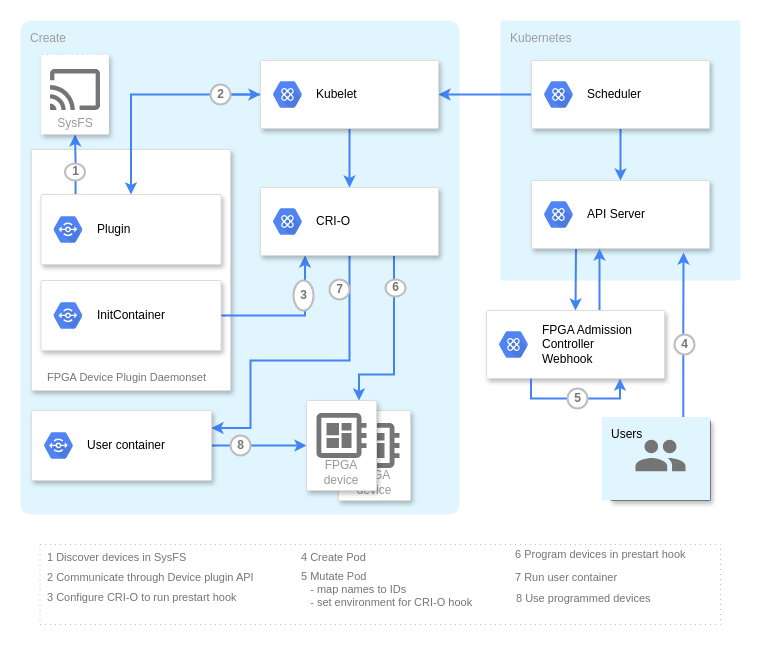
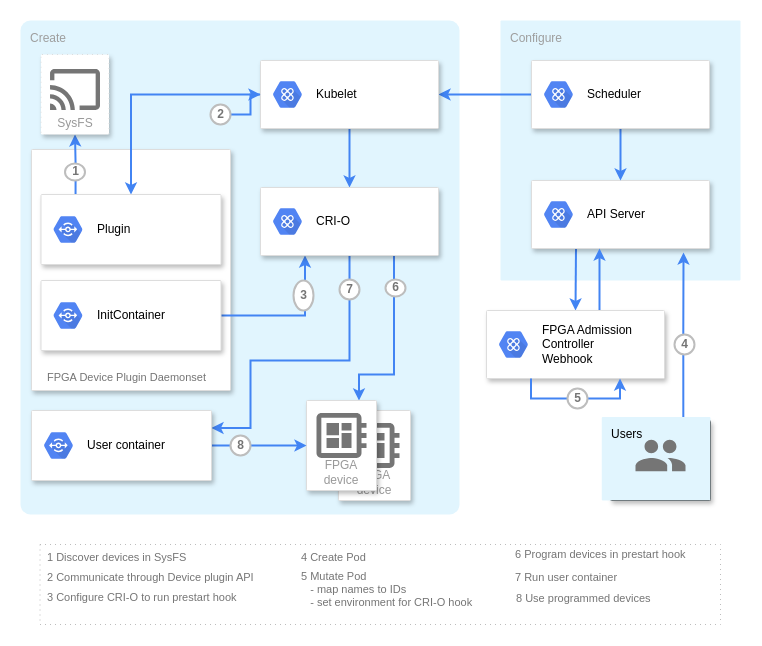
node "Kubernetes": label "Kubernetes" -> "Configure"
node "2": moved (221, 95) -> (221, 115)
node "7": moved (340, 290) -> (350, 290)
